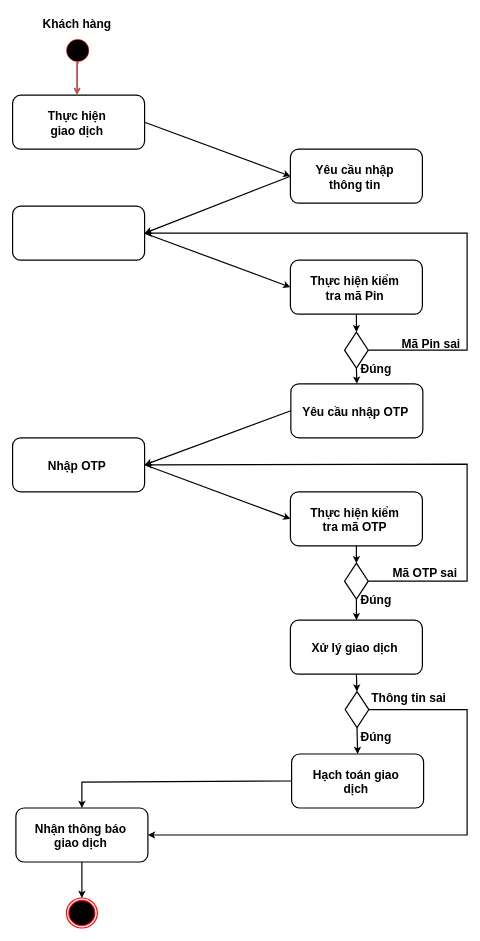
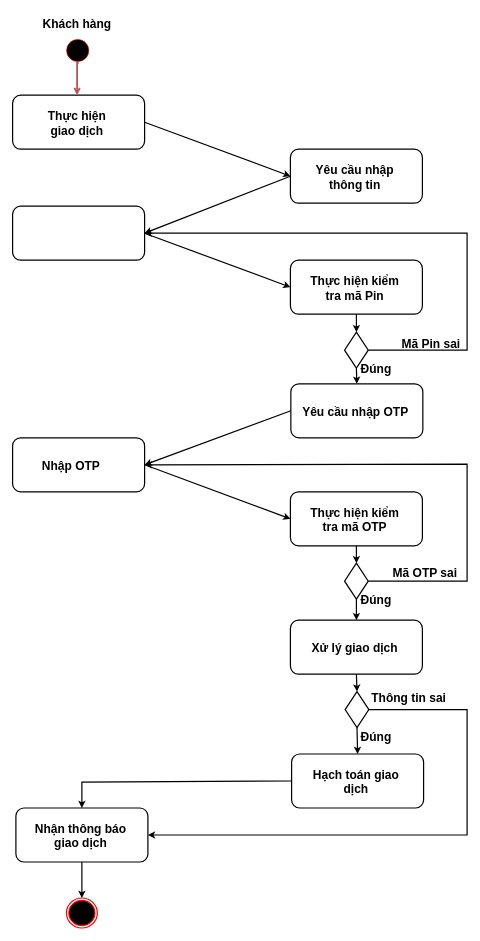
node "Nhập OTP": moved (77, 465) -> (71, 465)
